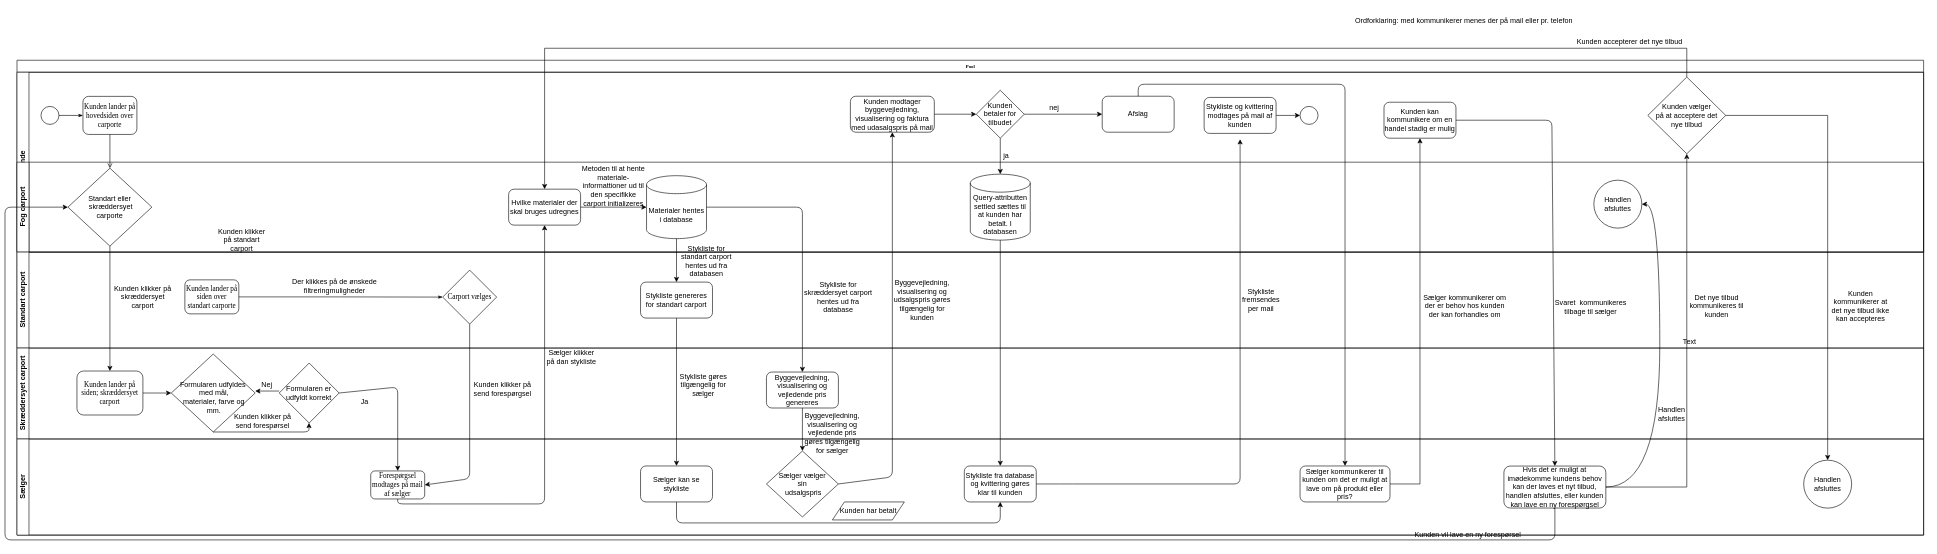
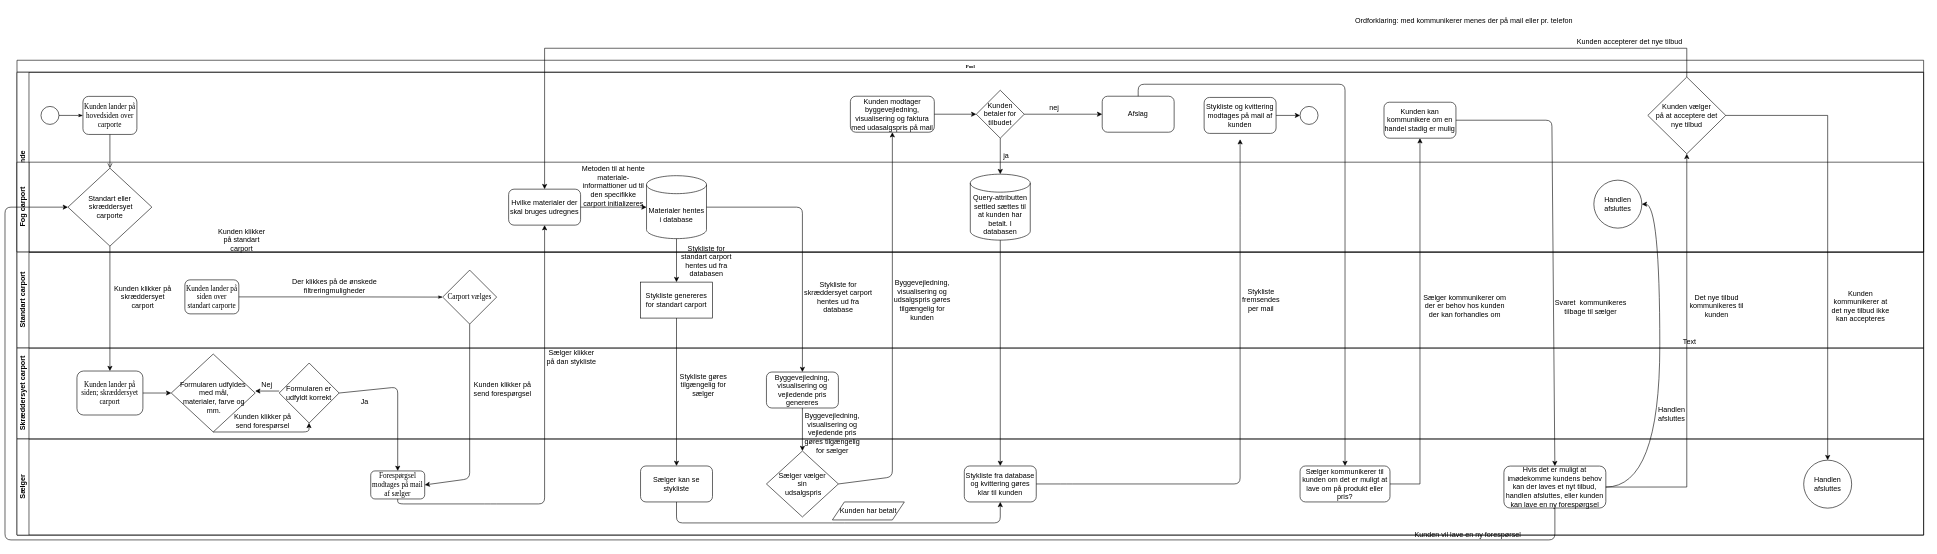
node "Stykliste genereres for standart carport": shape rounded rectangle -> rectangle
